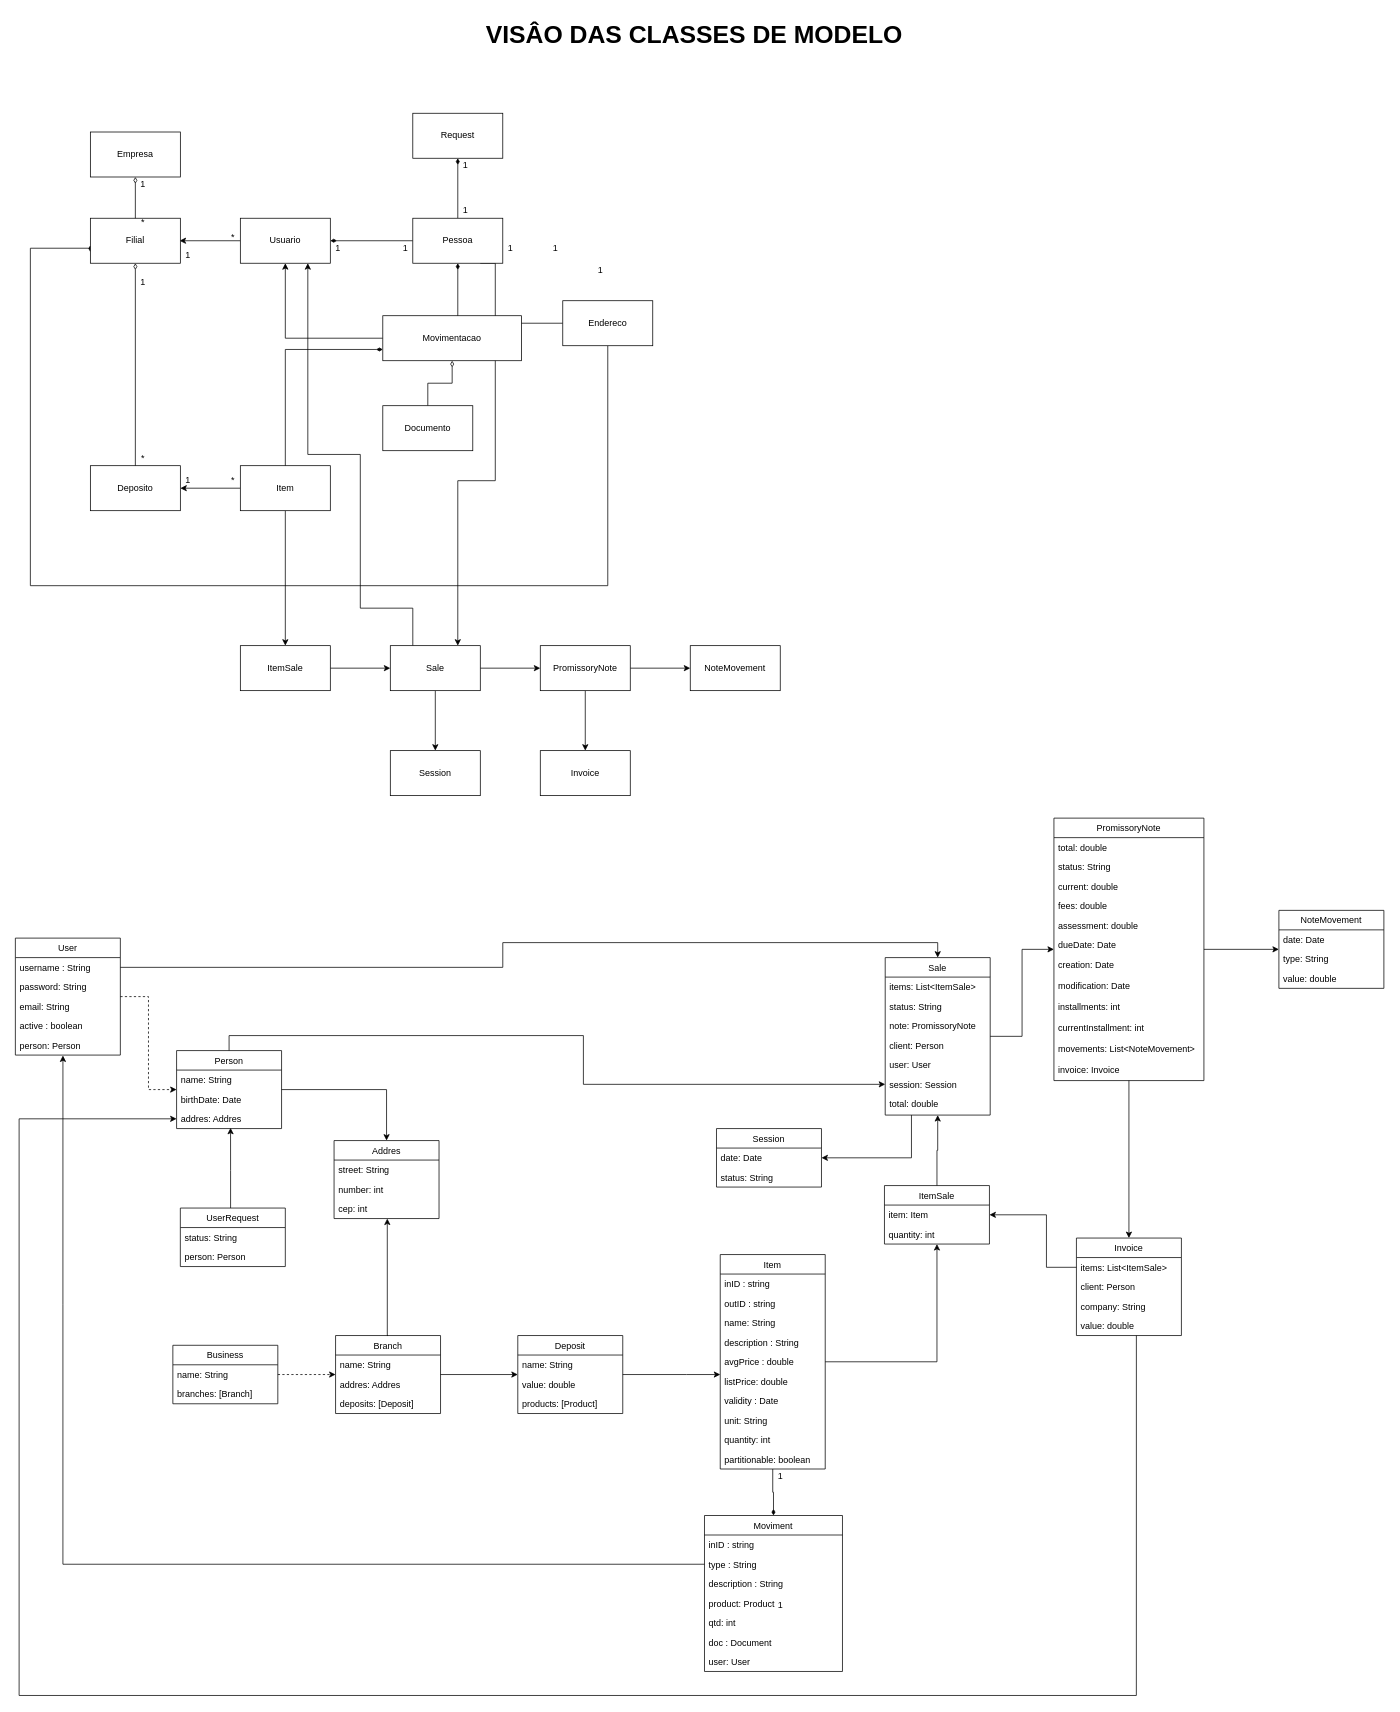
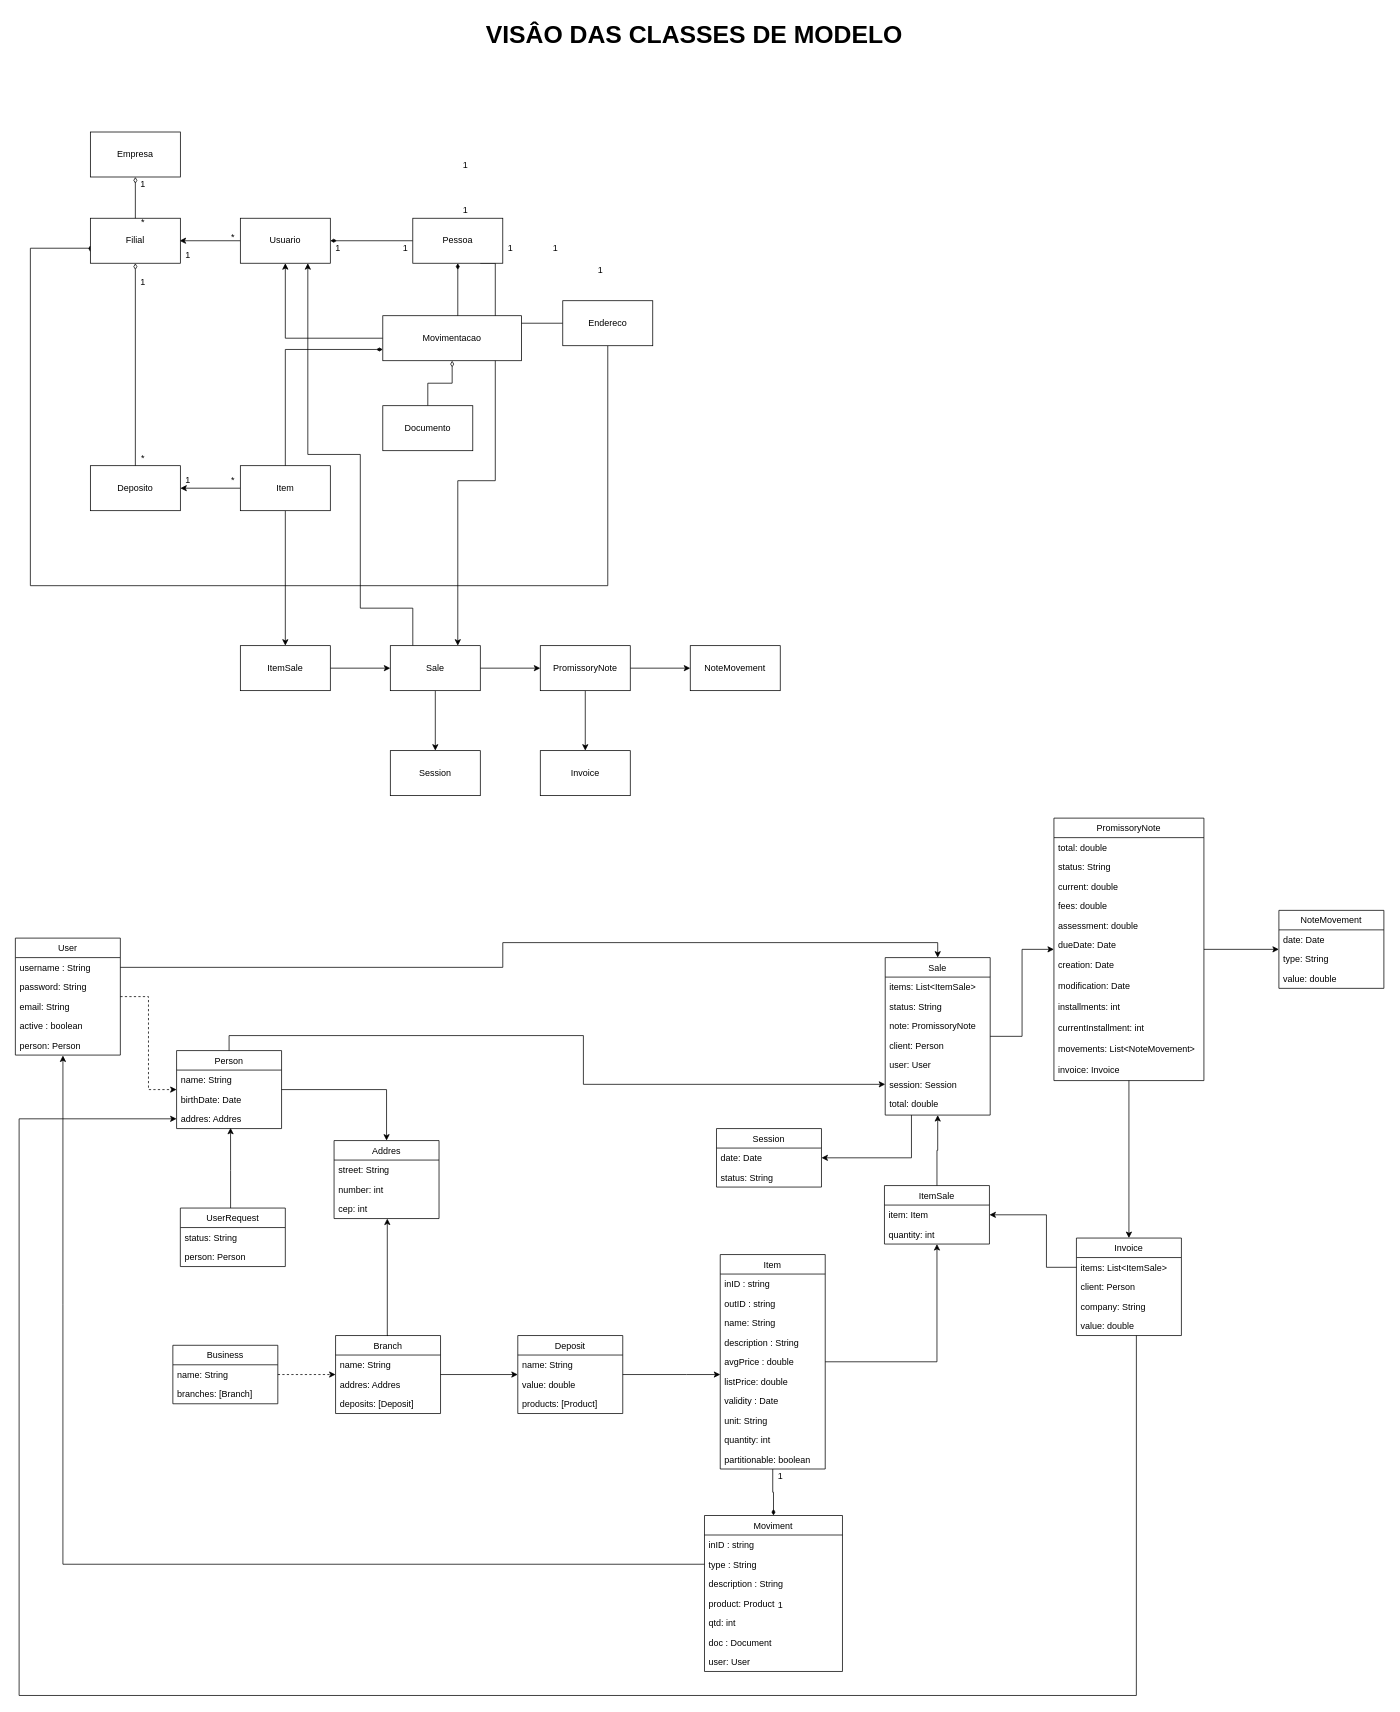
node "Request": removed
edge "Pessoa" -> "Request": removed
